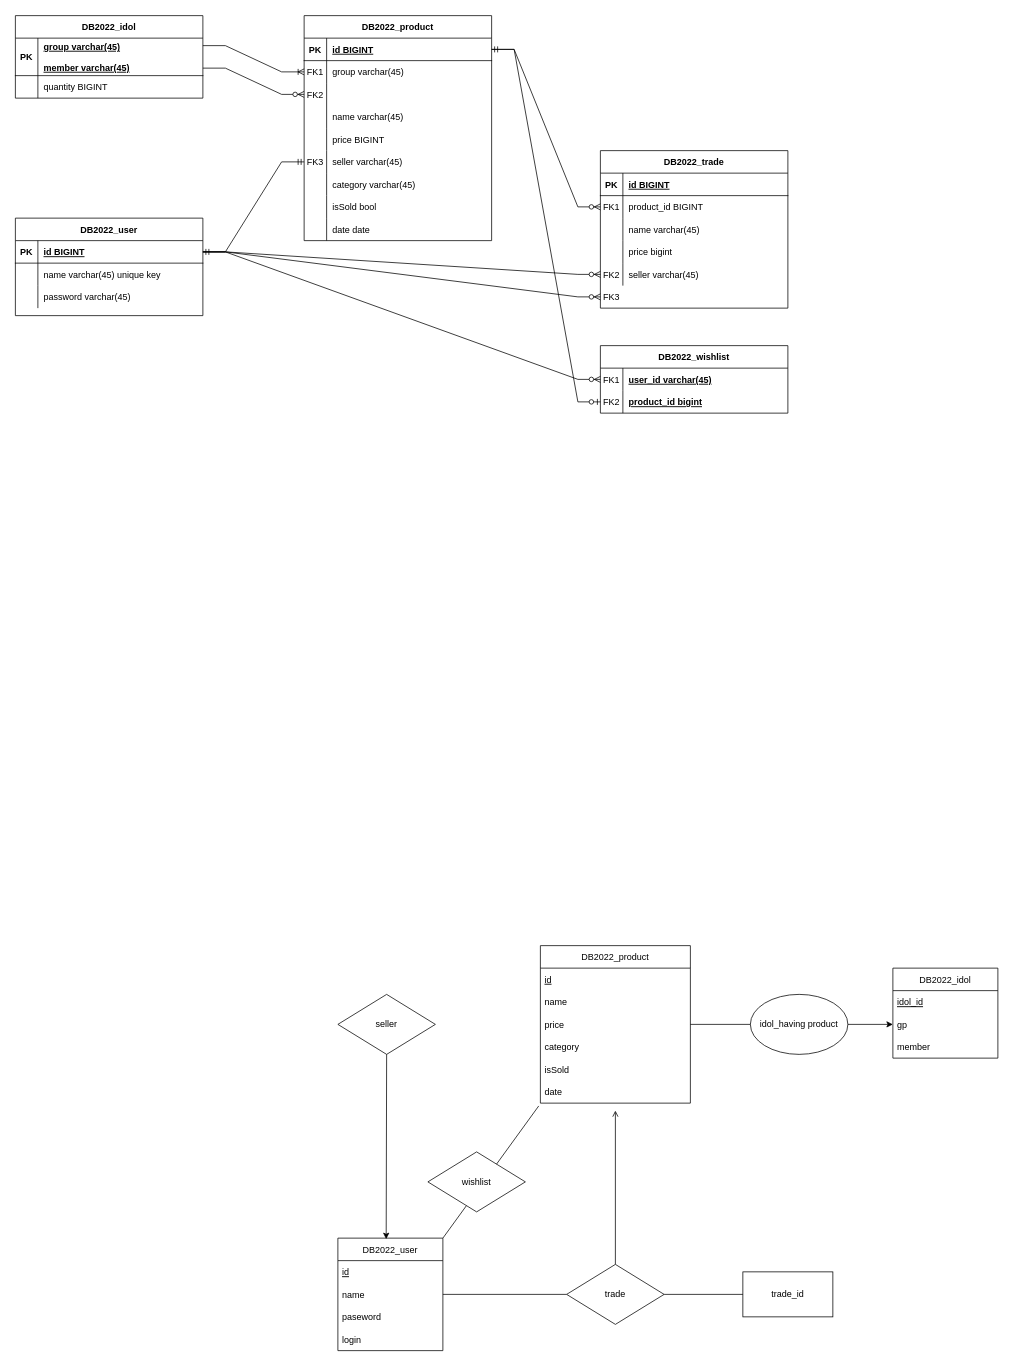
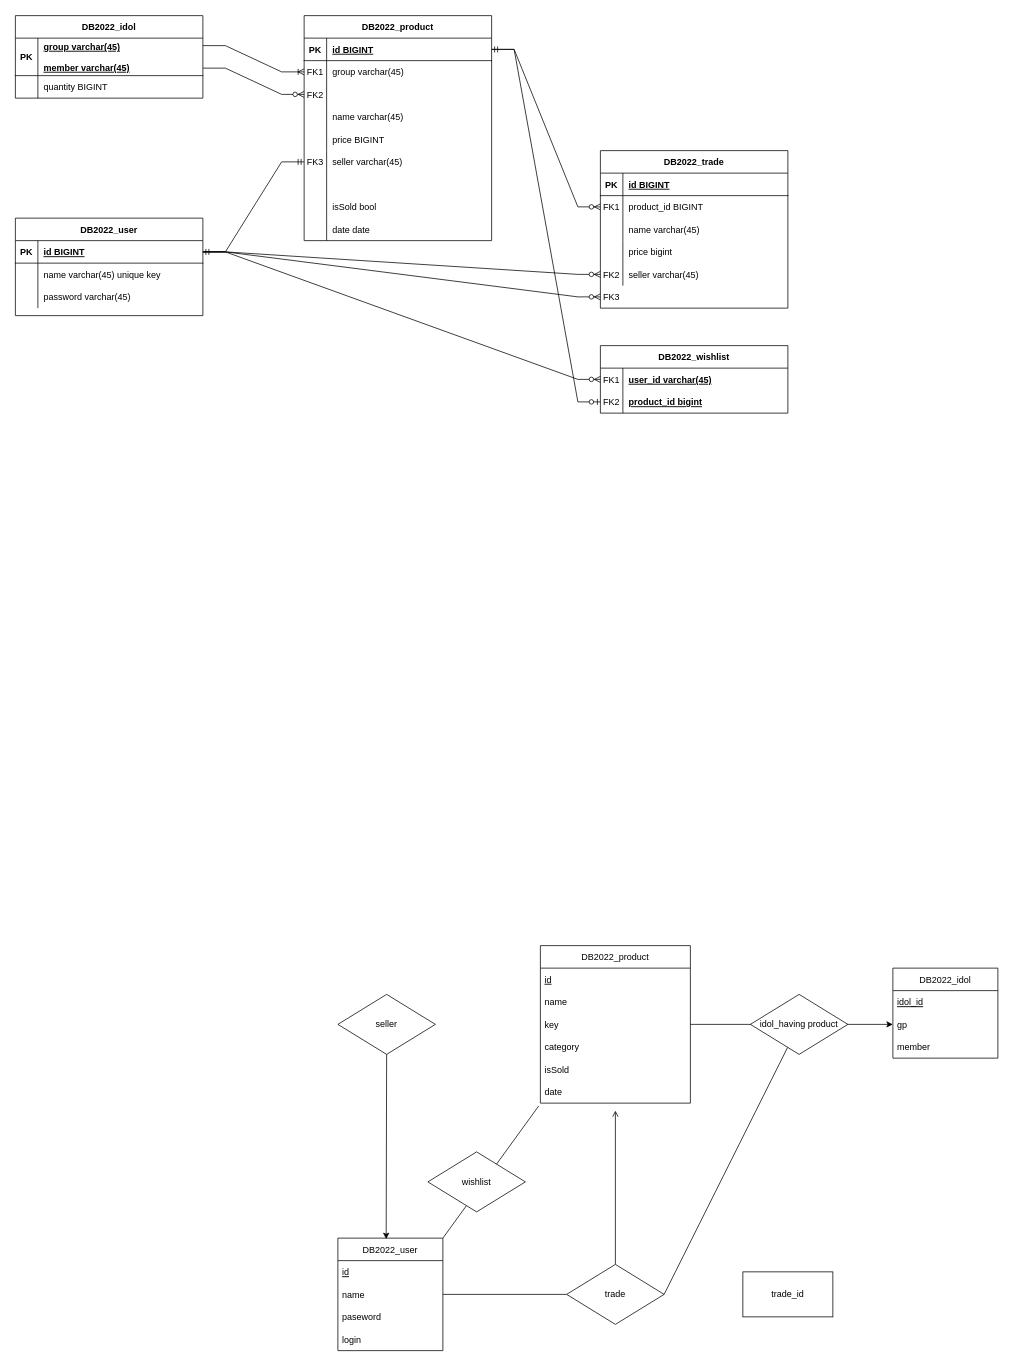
node "category varchar(45)": removed
node "idol_having product": shape ellipse -> diamond
node "price": label "price" -> "key"
edge "trade" -- "trade_id": now "trade" -- "idol_having product"
